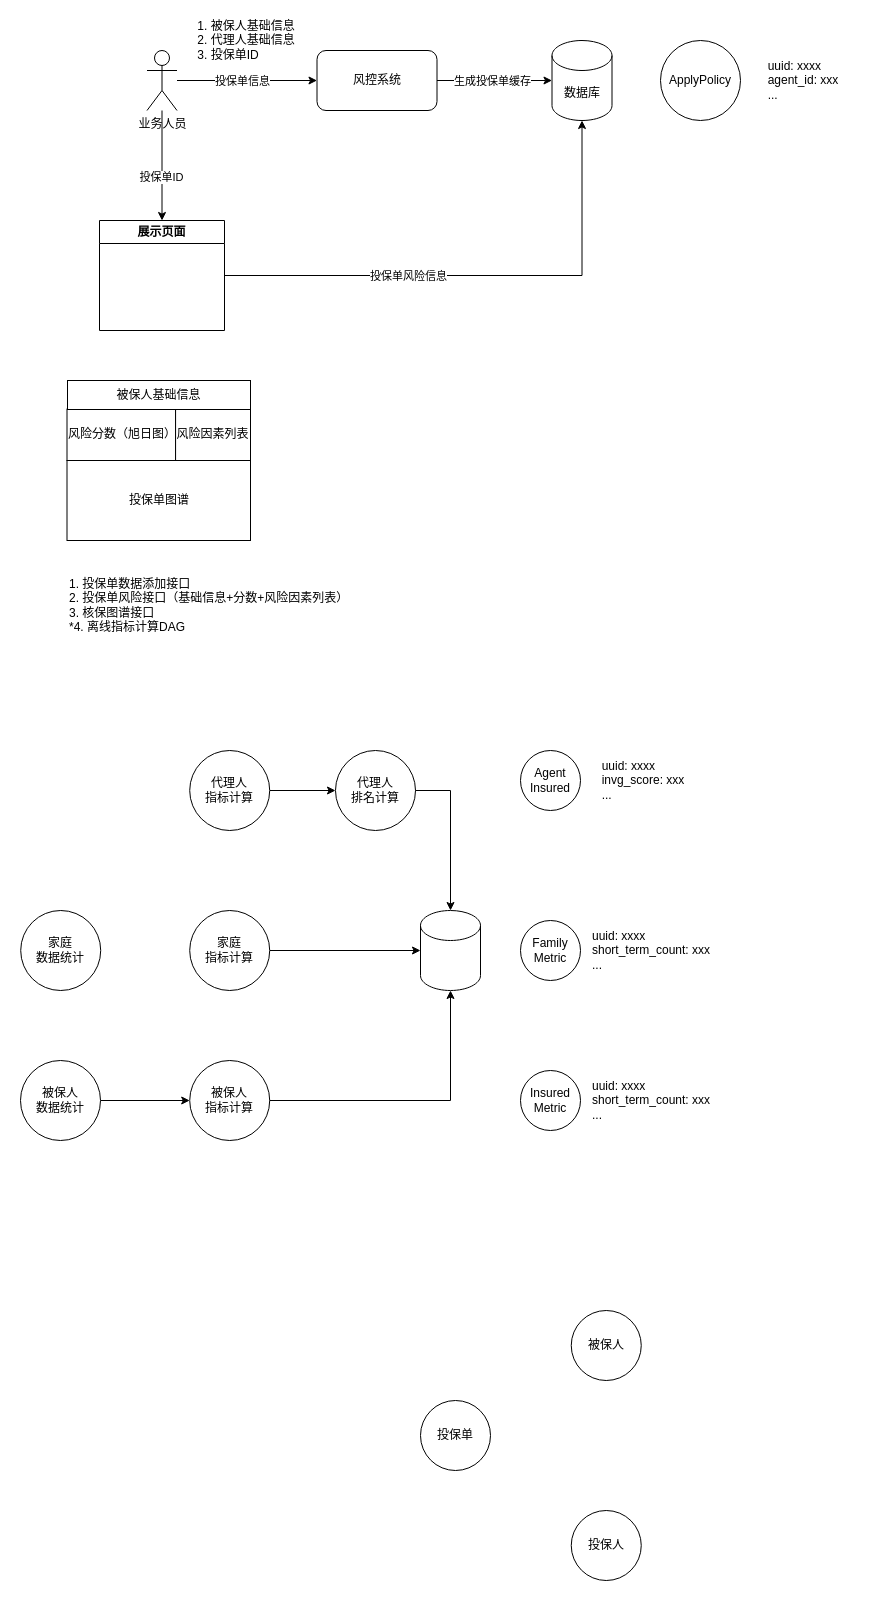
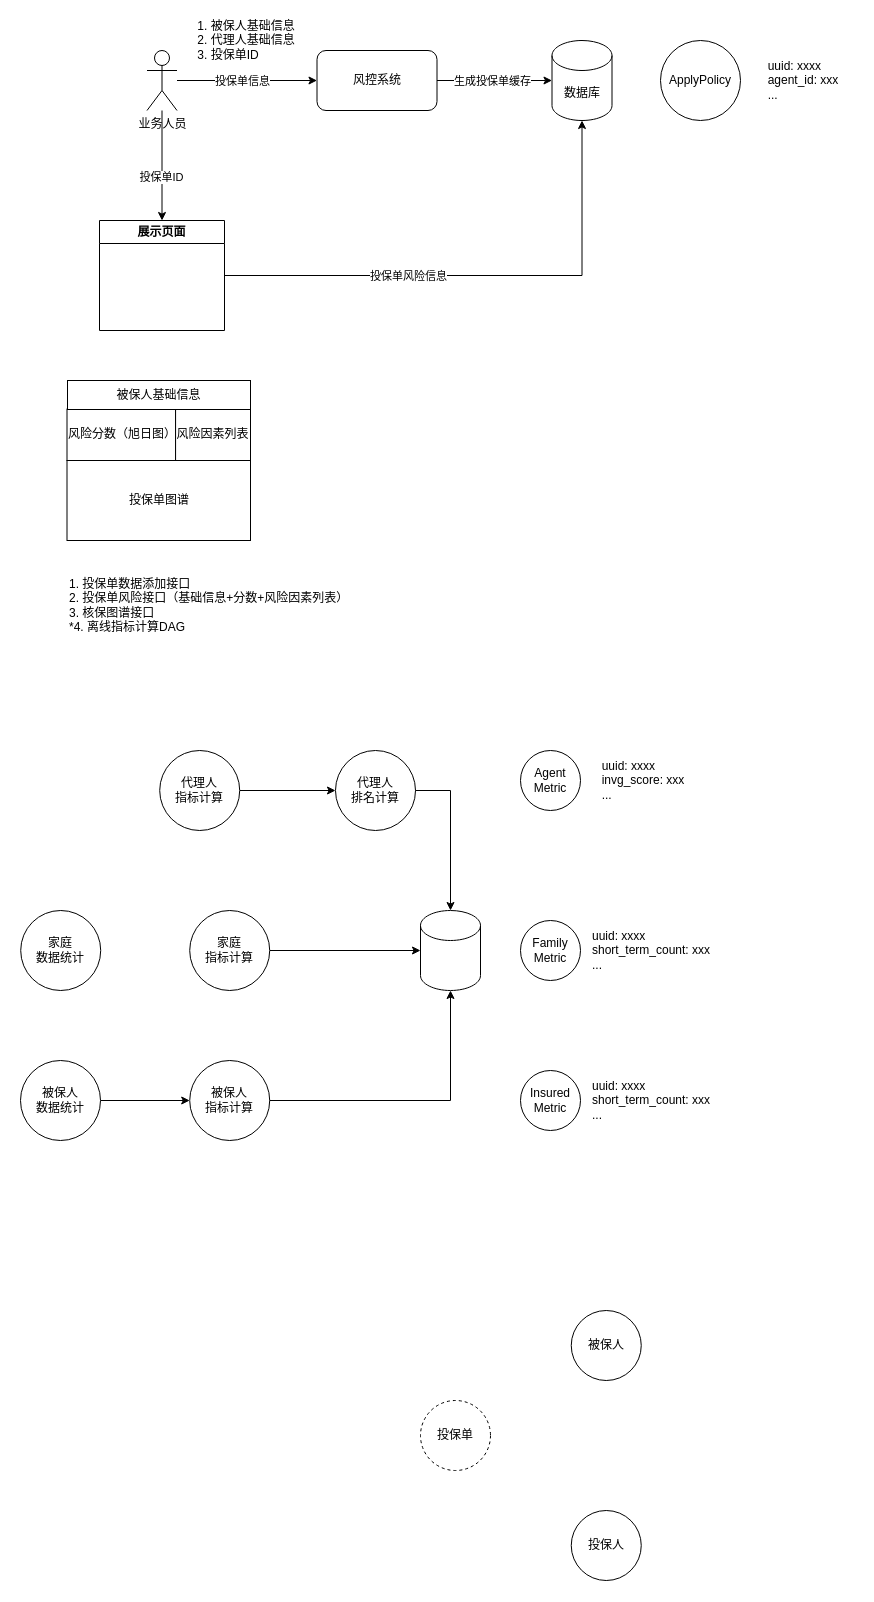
node "Agent Insured": label "Agent Insured" -> "Agent Metric"
node "代理人 指标计算": moved (230, 791) -> (200, 791)
node "投保单": style solid -> dashed
